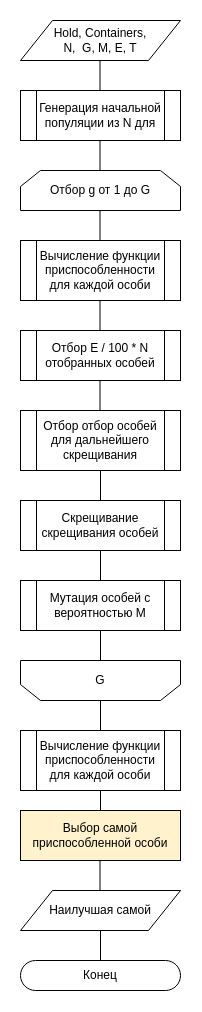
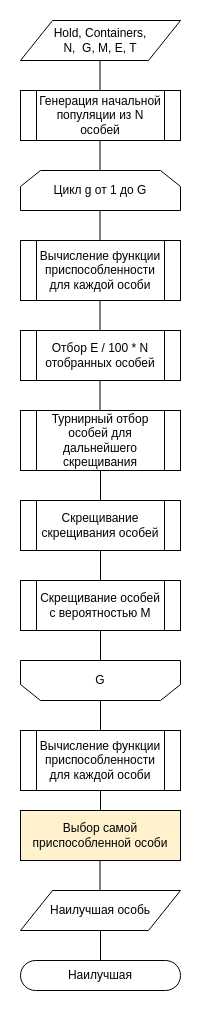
node "Генерация начальной популяции из N для": label "Генерация начальной популяции из N для" -> "Генерация начальной популяции из N особей"
node "Отбор g от 1 до G": label "Отбор g от 1 до G" -> "Цикл g от 1 до G"
node "Отбор отбор особей для дальнейшего скрещивания": label "Отбор отбор особей для дальнейшего скрещивания" -> "Турнирный отбор особей для дальнейшего скрещивания"
node "Мутация особей с вероятностью M": label "Мутация особей с вероятностью M" -> "Cкрещивание особей с вероятностью M"
node "Наилучшая самой": label "Наилучшая самой" -> "Наилучшая особь"
node "Конец": label "Конец" -> "Наилучшая"
